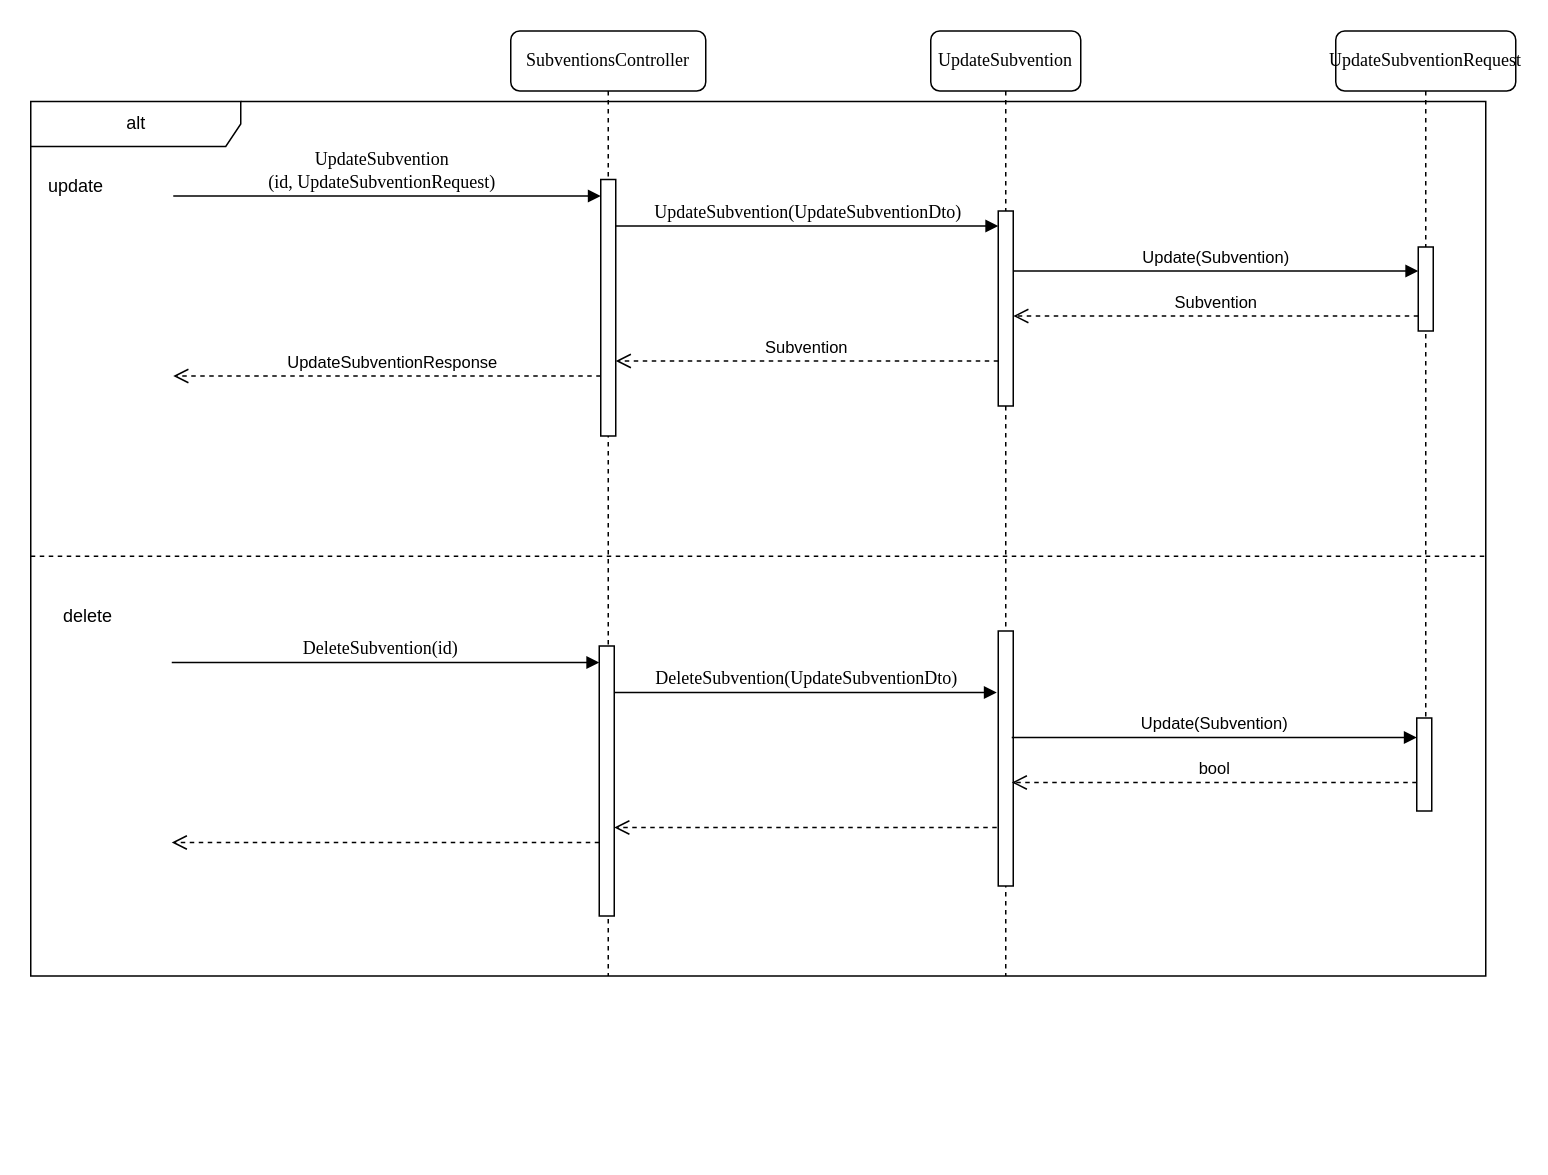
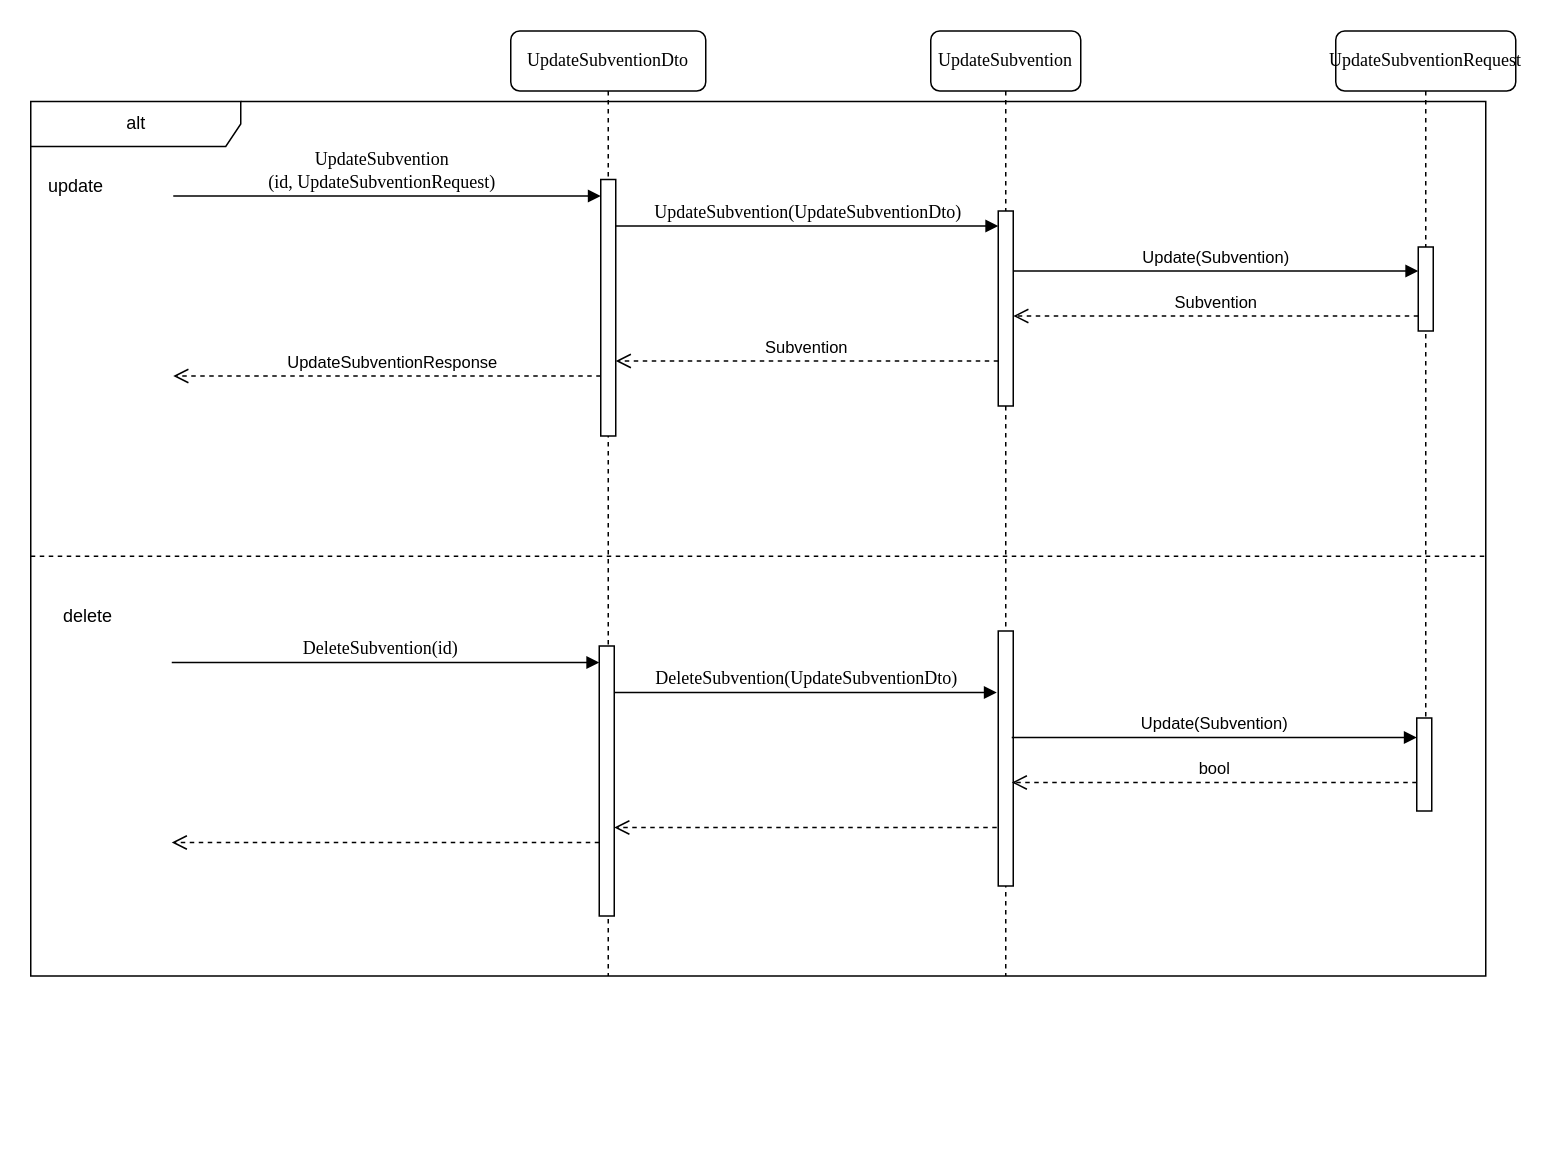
node "SubventionsController": label "SubventionsController" -> "UpdateSubventionDto"
